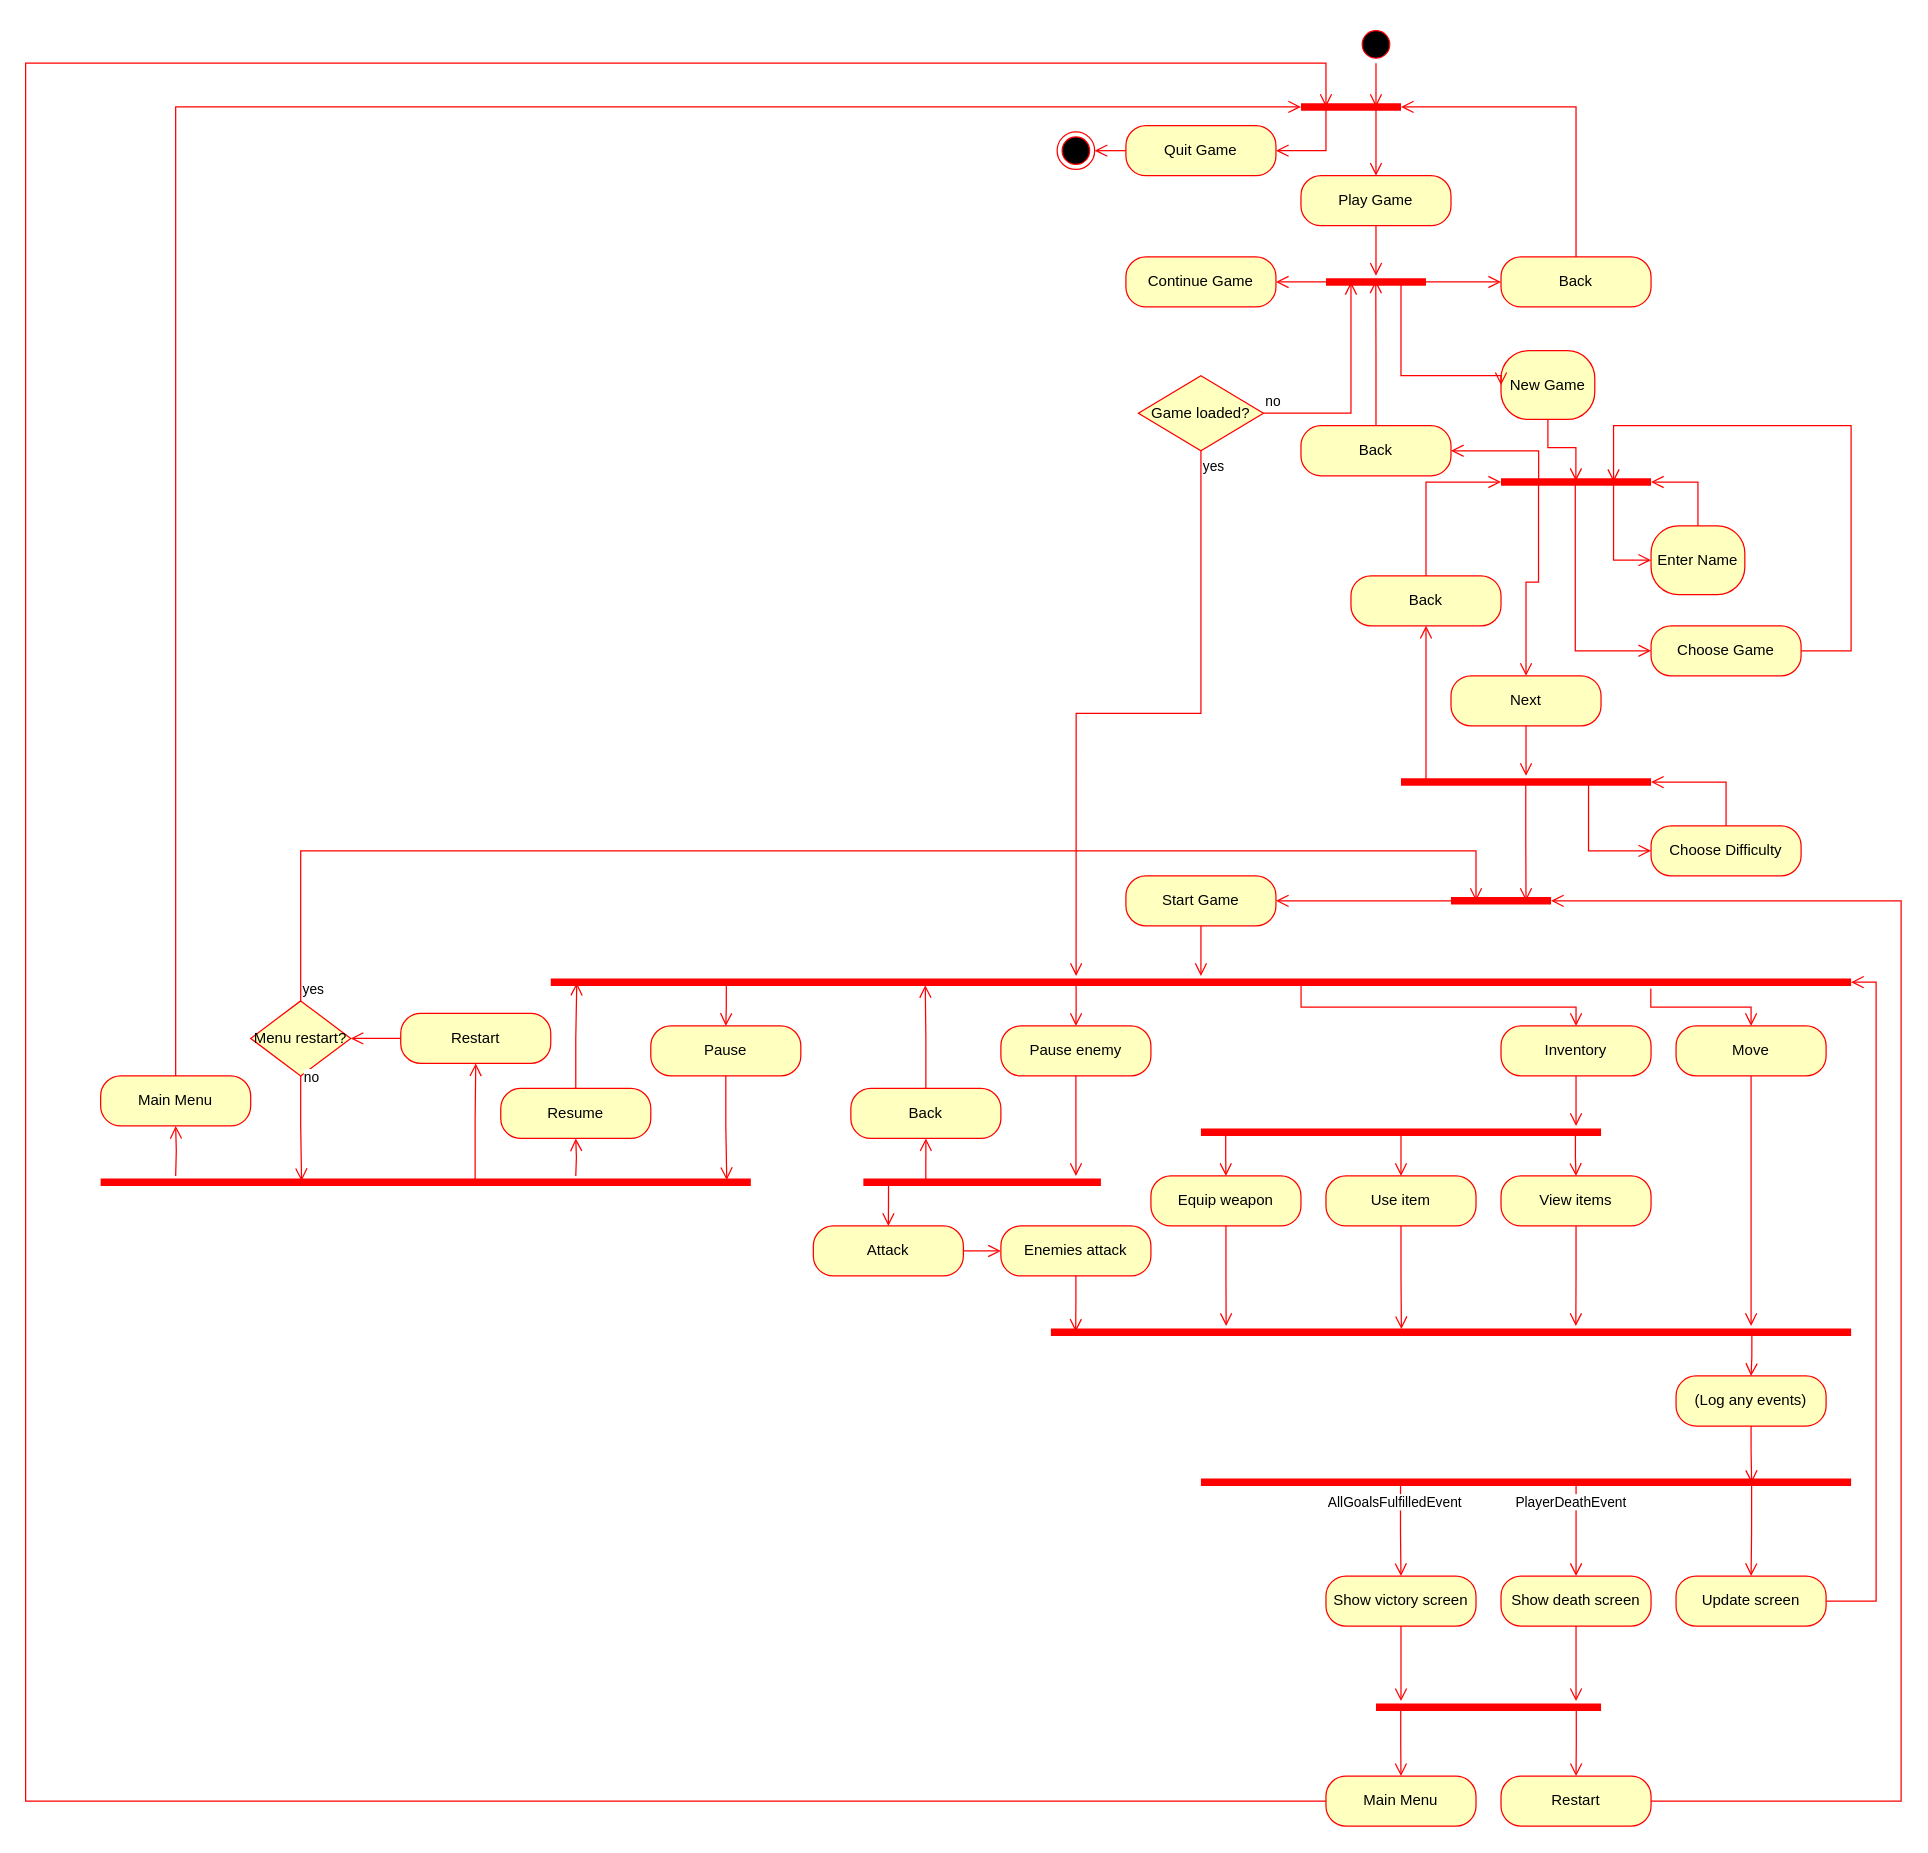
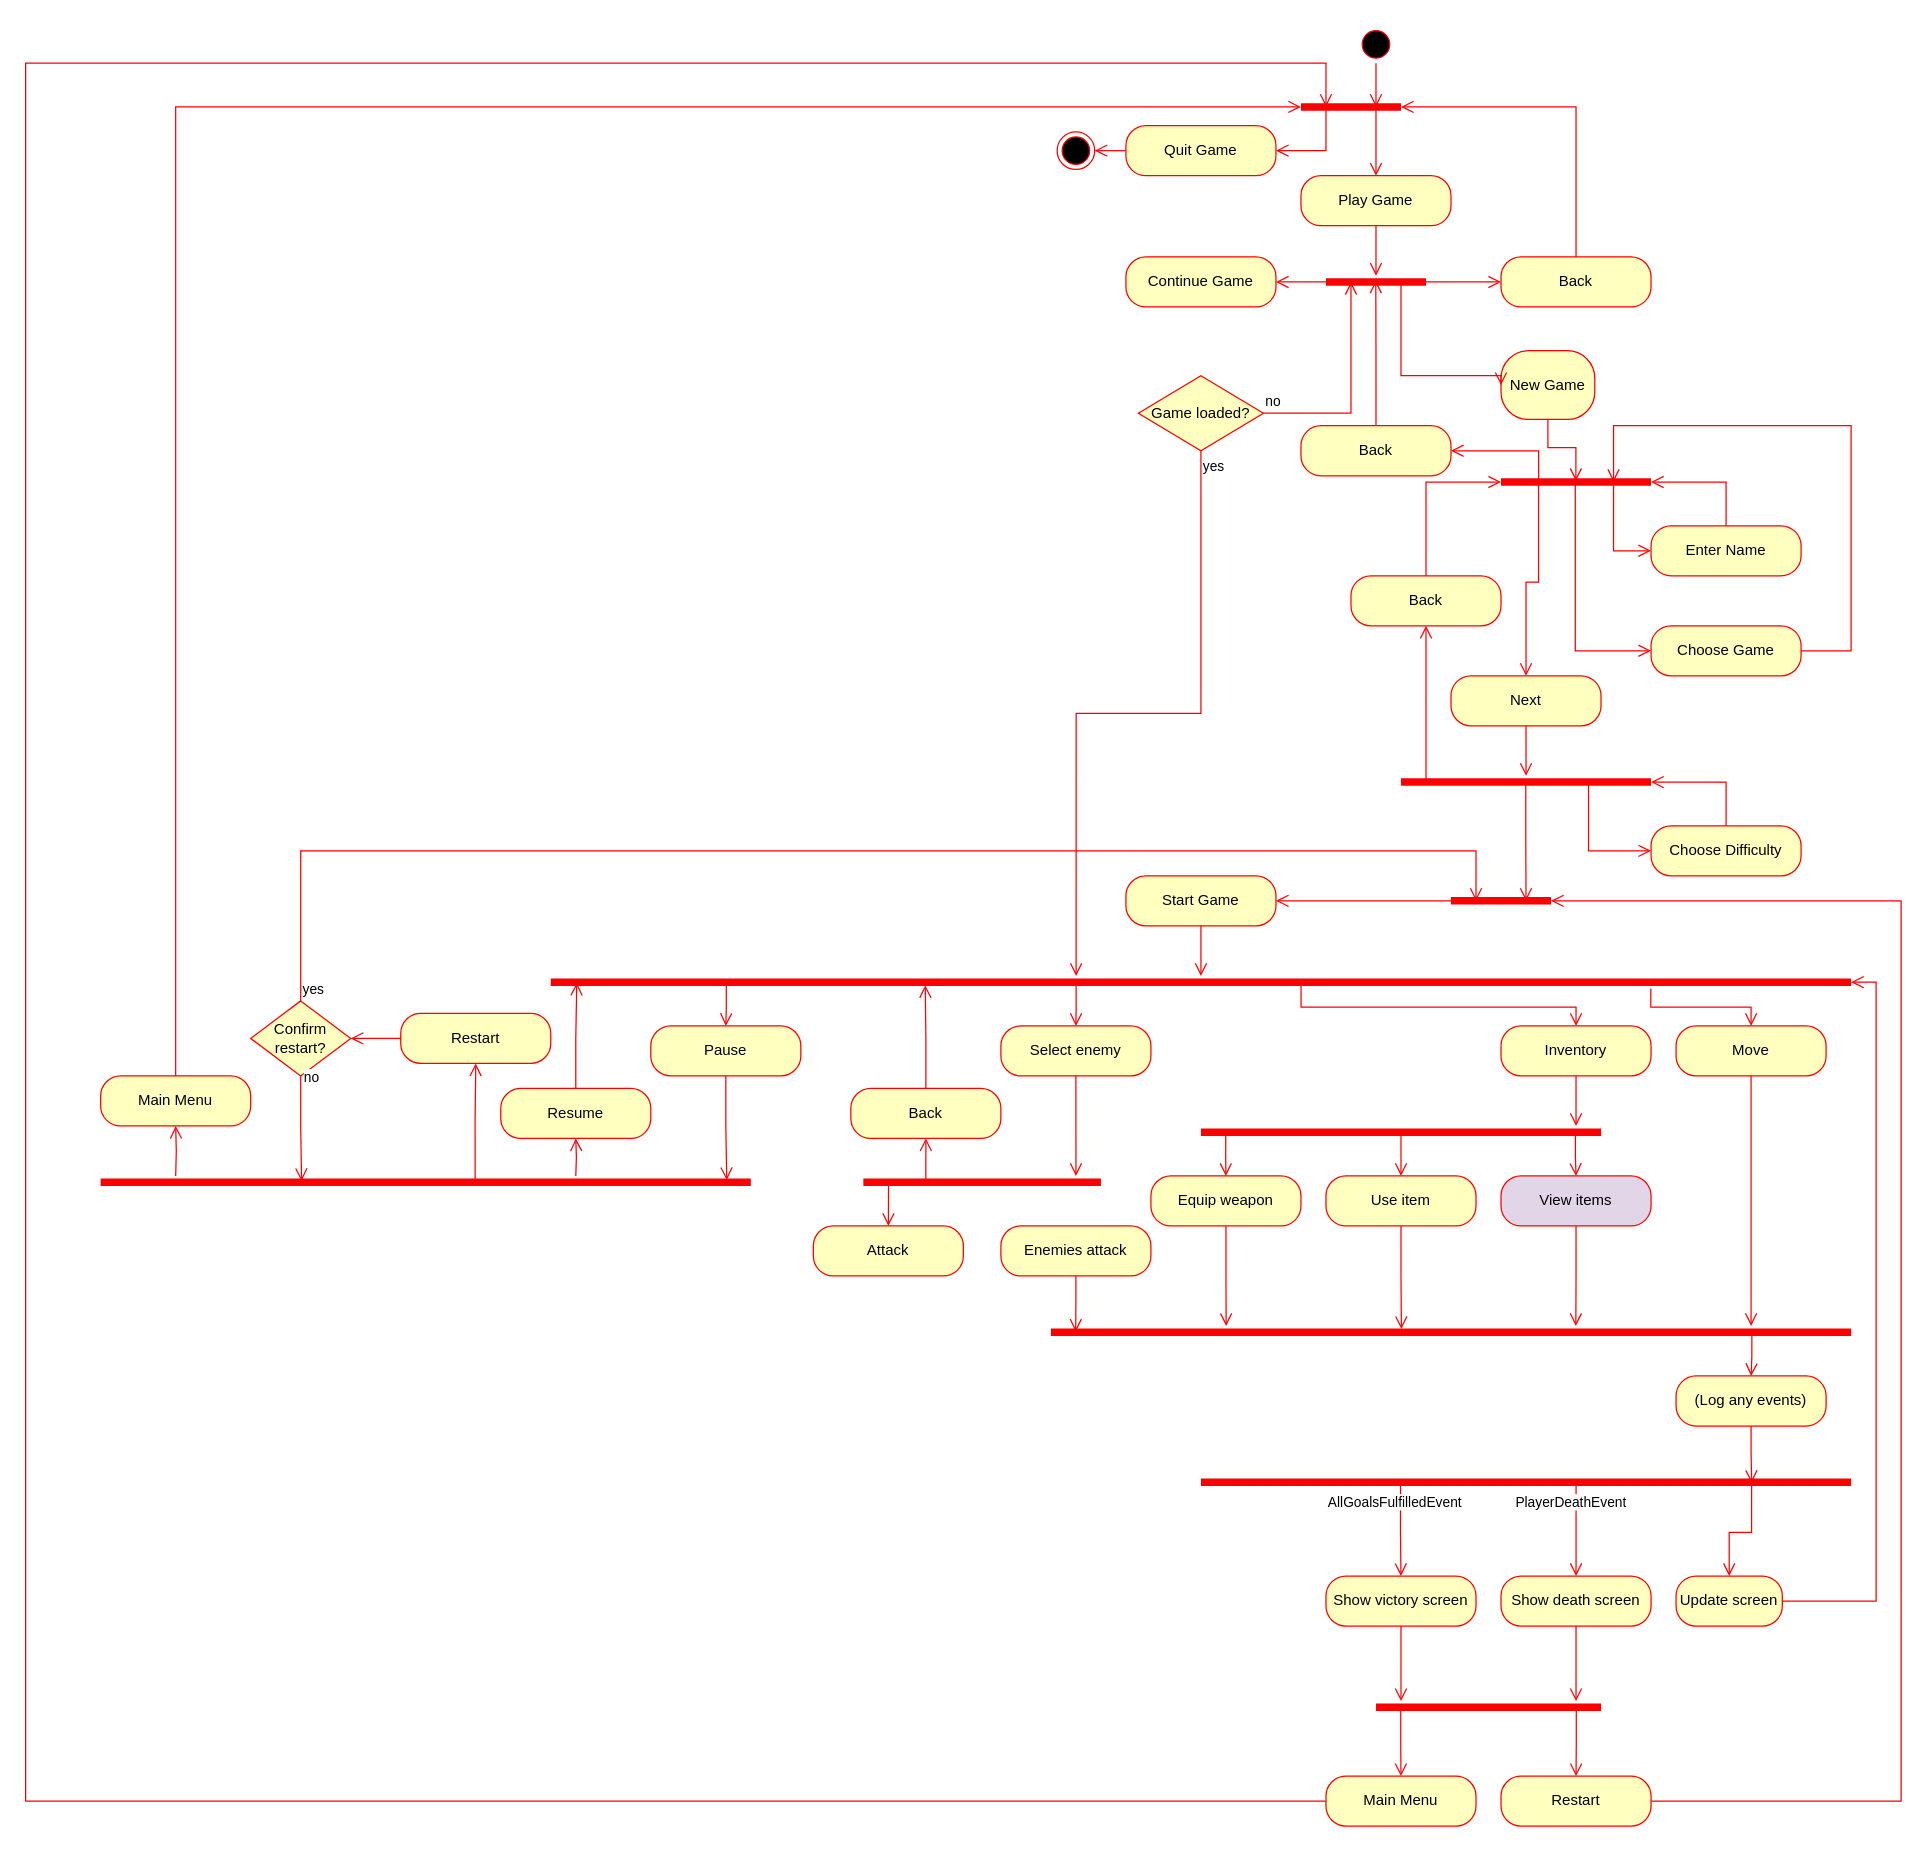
node "Enter Name": size 94x69 -> 150x50
node "Menu restart?": label "Menu restart?" -> "Confirm restart?"
node "Pause enemy": label "Pause enemy" -> "Select enemy"
node "View items": fillcolor #ffffc0 -> #e1d5e7
edge "Attack" -> "Enemies attack": removed
node "Update screen": size 150x50 -> 106x50
